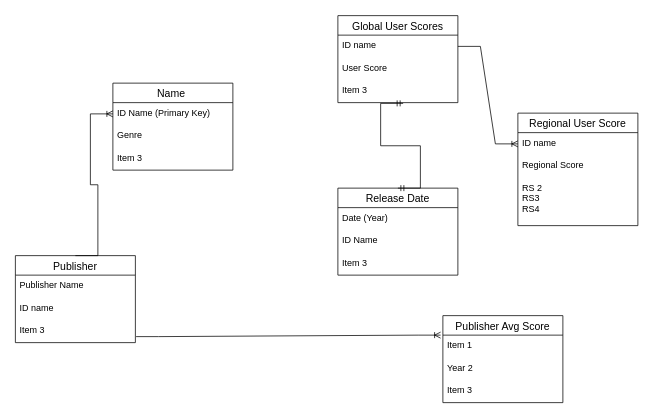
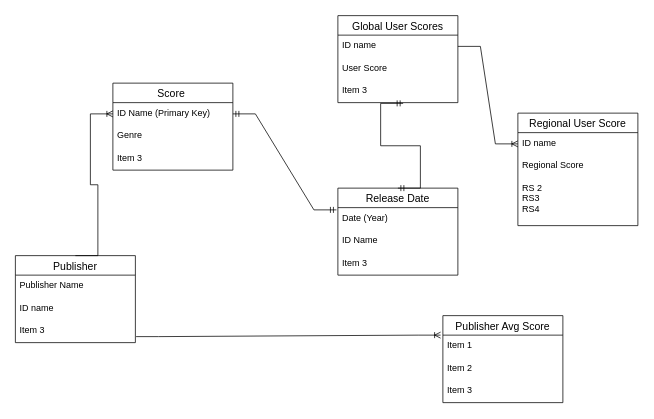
node "Name": label "Name" -> "Score"
edge "ID Name (Primary Key)" -- "Date (Year)": added
node "Year 2": label "Year 2" -> "Item 2"
